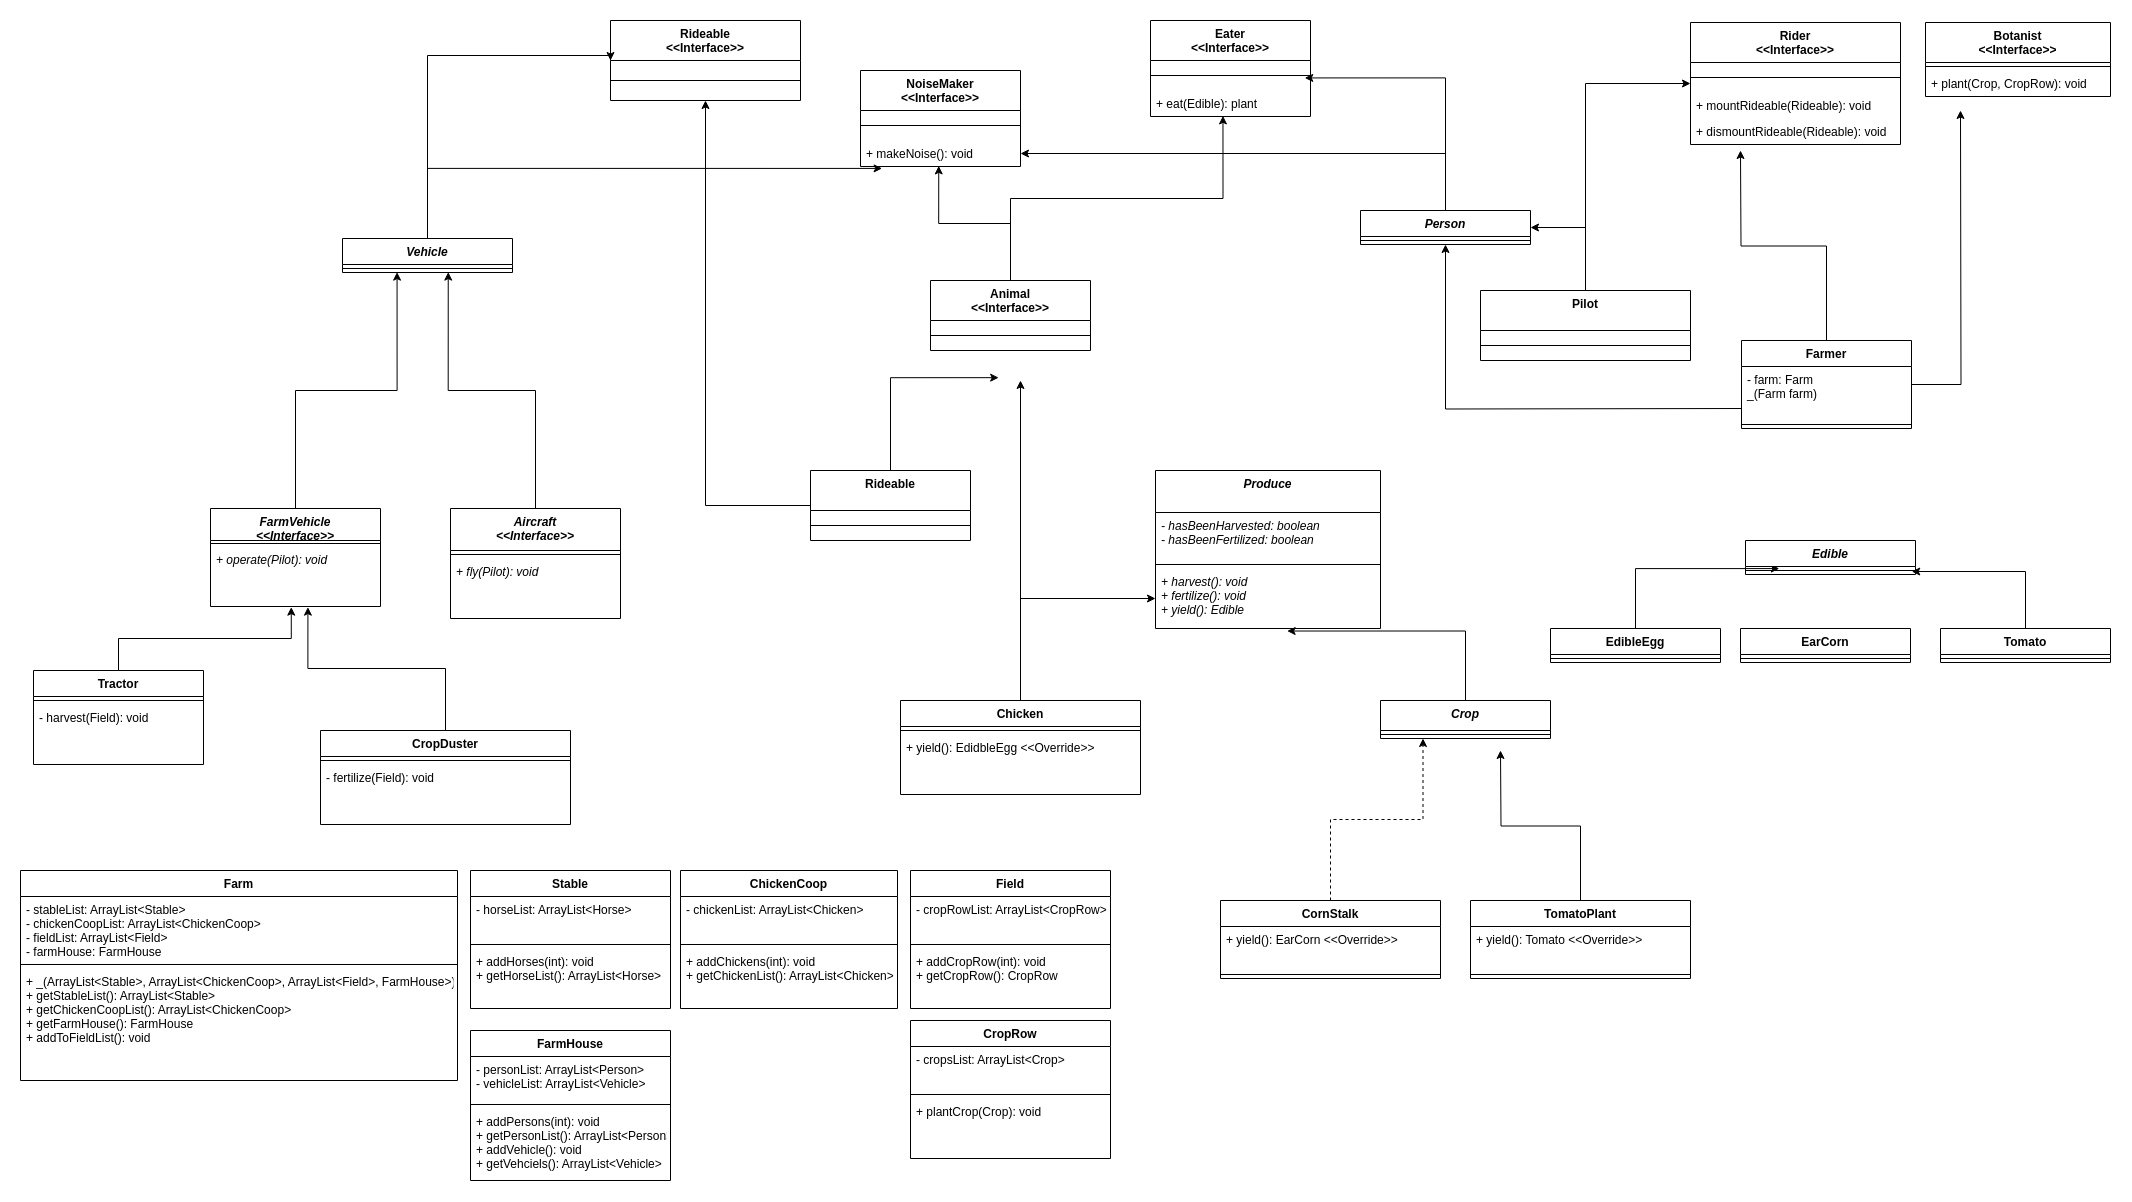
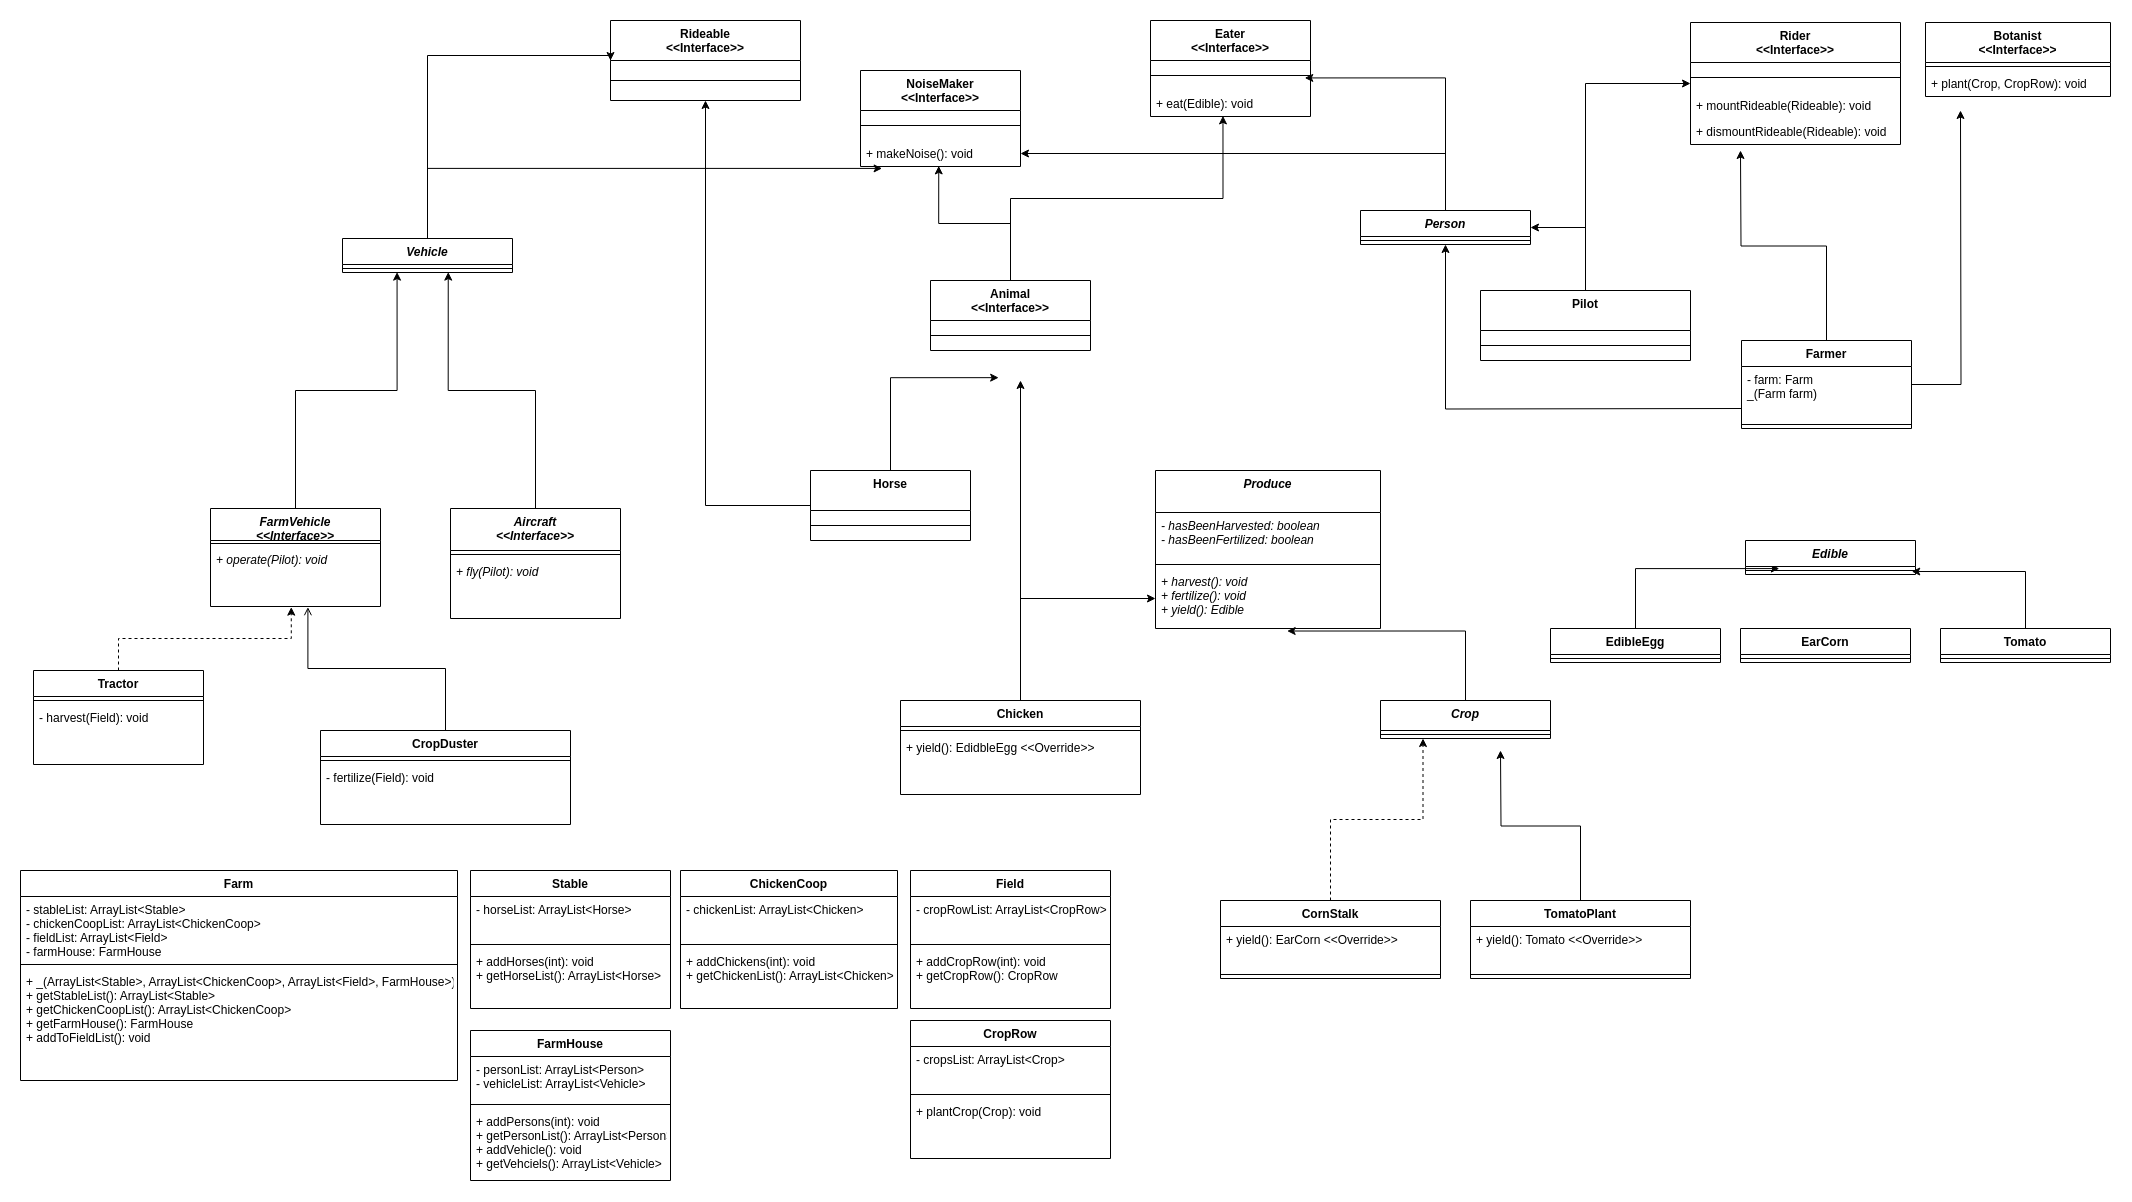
node "+ eat(Edible): plant": label "+ eat(Edible): plant" -> "+ eat(Edible): void"
node "Rideable": label "Rideable" -> "Horse"
edge "CropDuster" -> "+ operate(Pilot): void": arrowhead classic -> open
edge "Tractor" -> "+ operate(Pilot): void": style solid -> dashed
